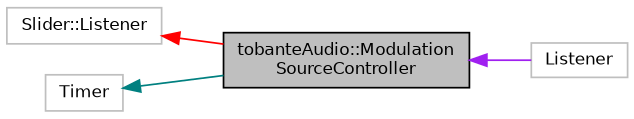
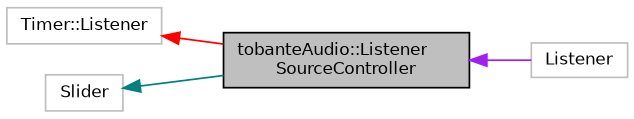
node "Slider::Listener": label "Slider::Listener" -> "Timer::Listener"
node "tobanteAudio::Modulation SourceController": label "tobanteAudio::Modulation SourceController" -> "tobanteAudio::Listener SourceController"
node "Timer": label "Timer" -> "Slider"
